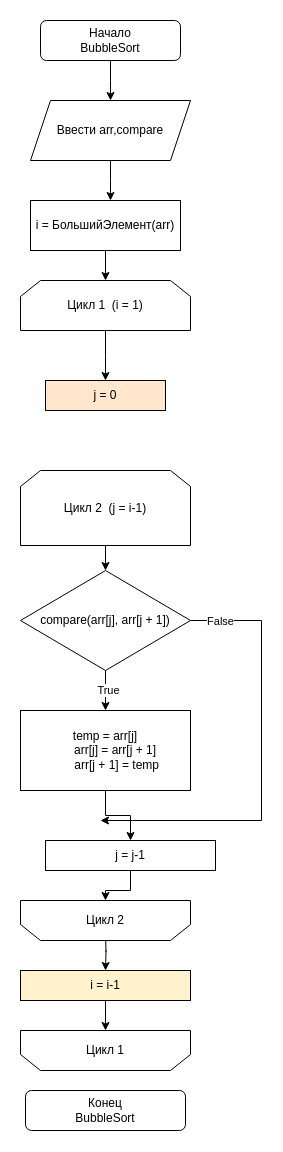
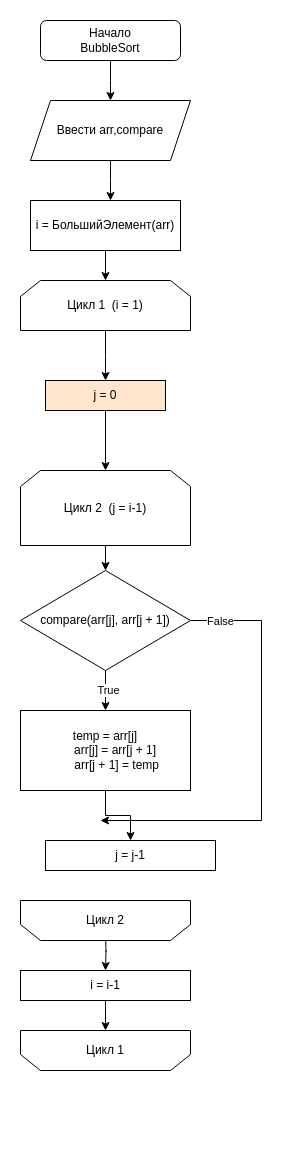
edge "j = 0" -> "Цикл 2 (j = i-1)": added
edge "j = j-1" -> "Цикл 2": removed
node "i = i-1": fillcolor #fff2cc -> #ffffff
node "Конец BubbleSort": removed
